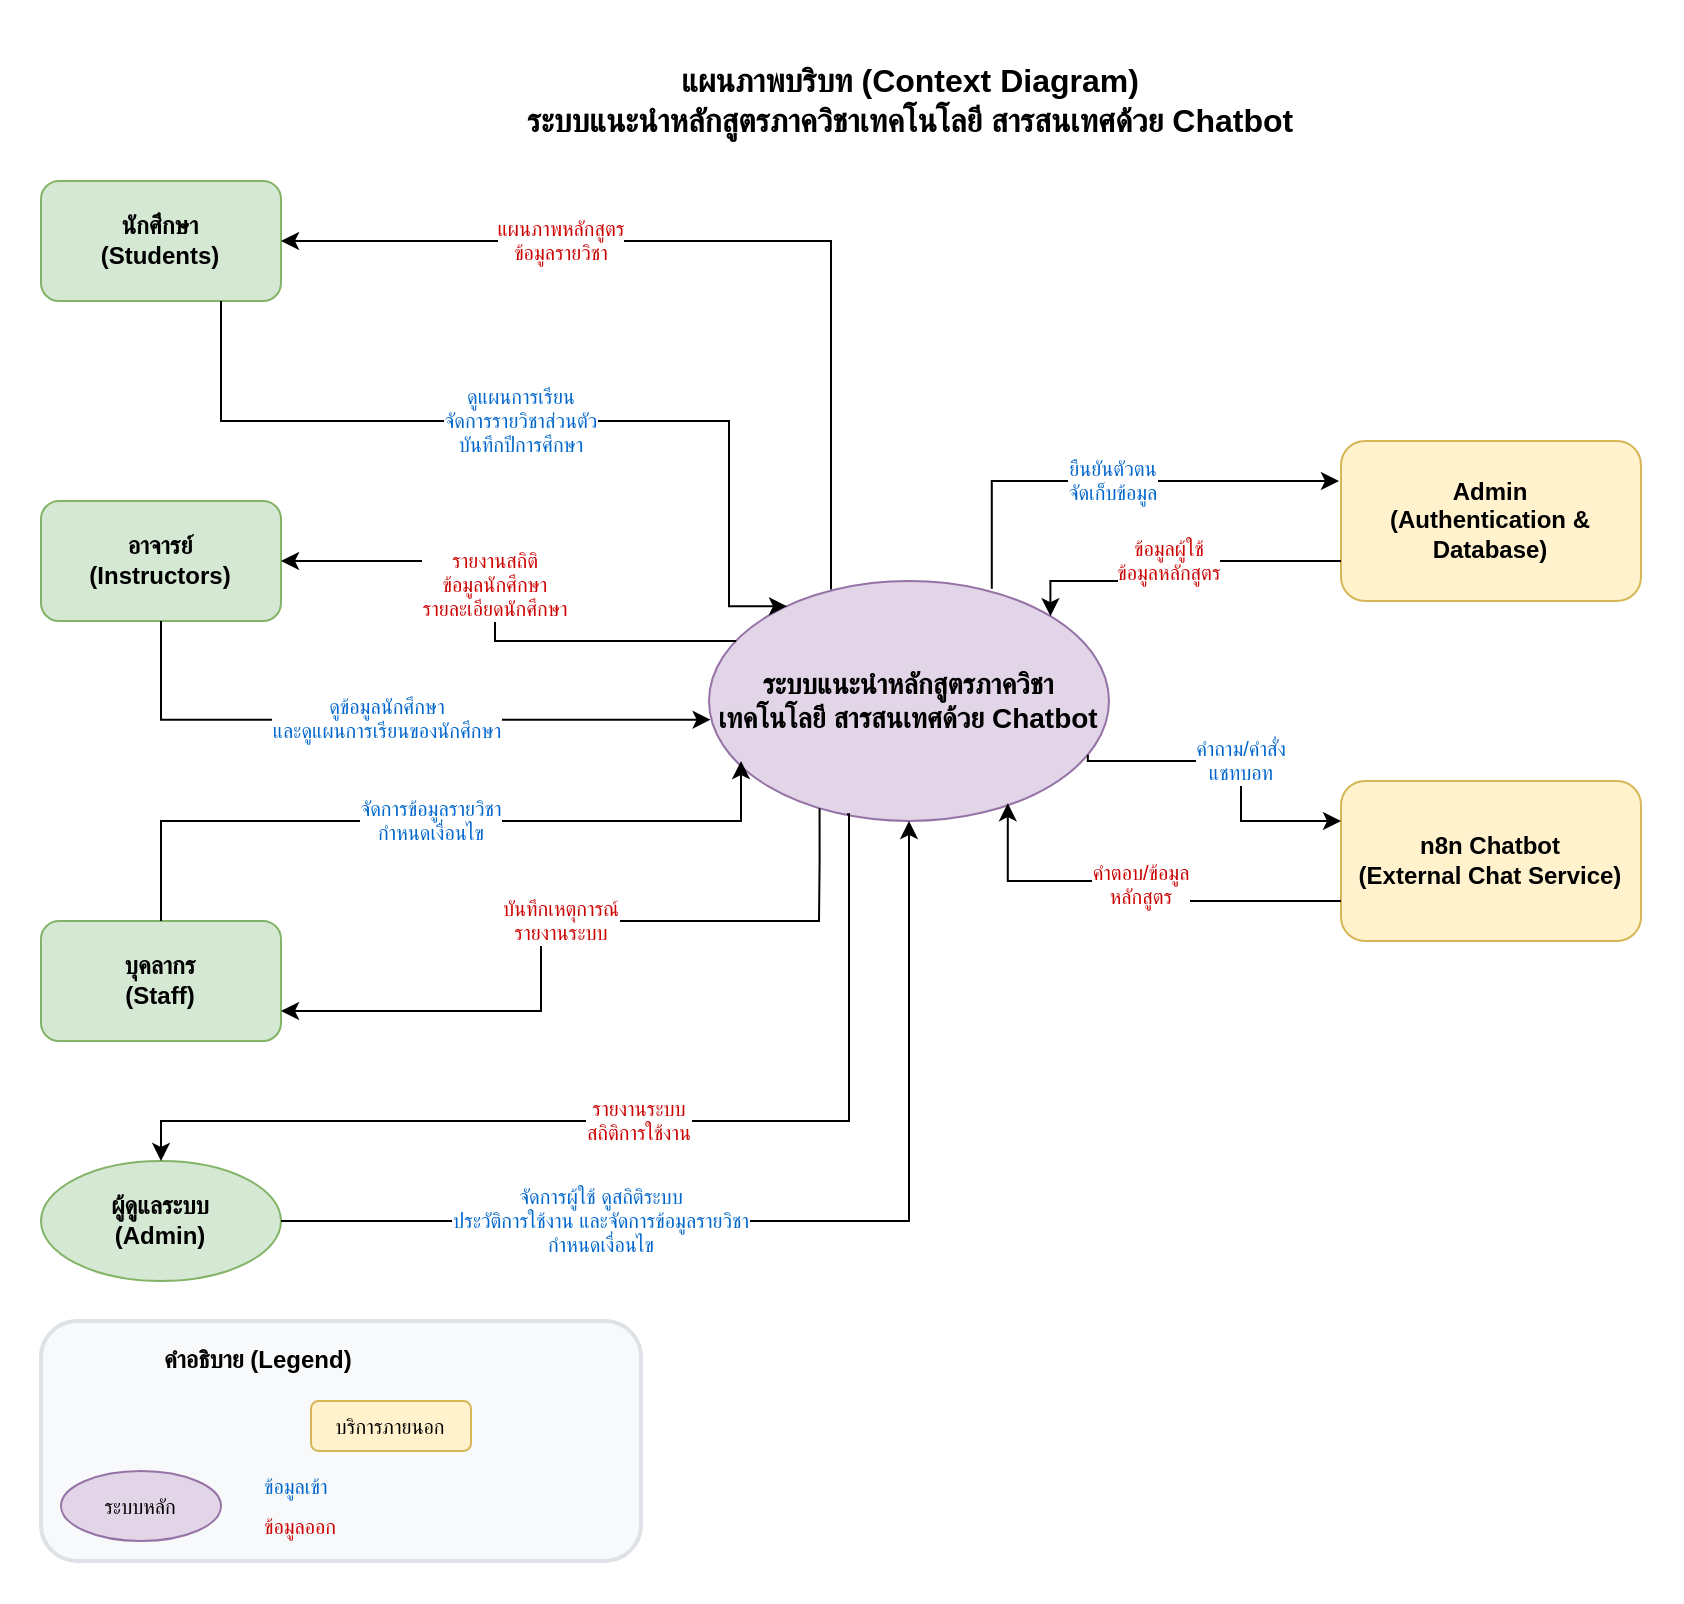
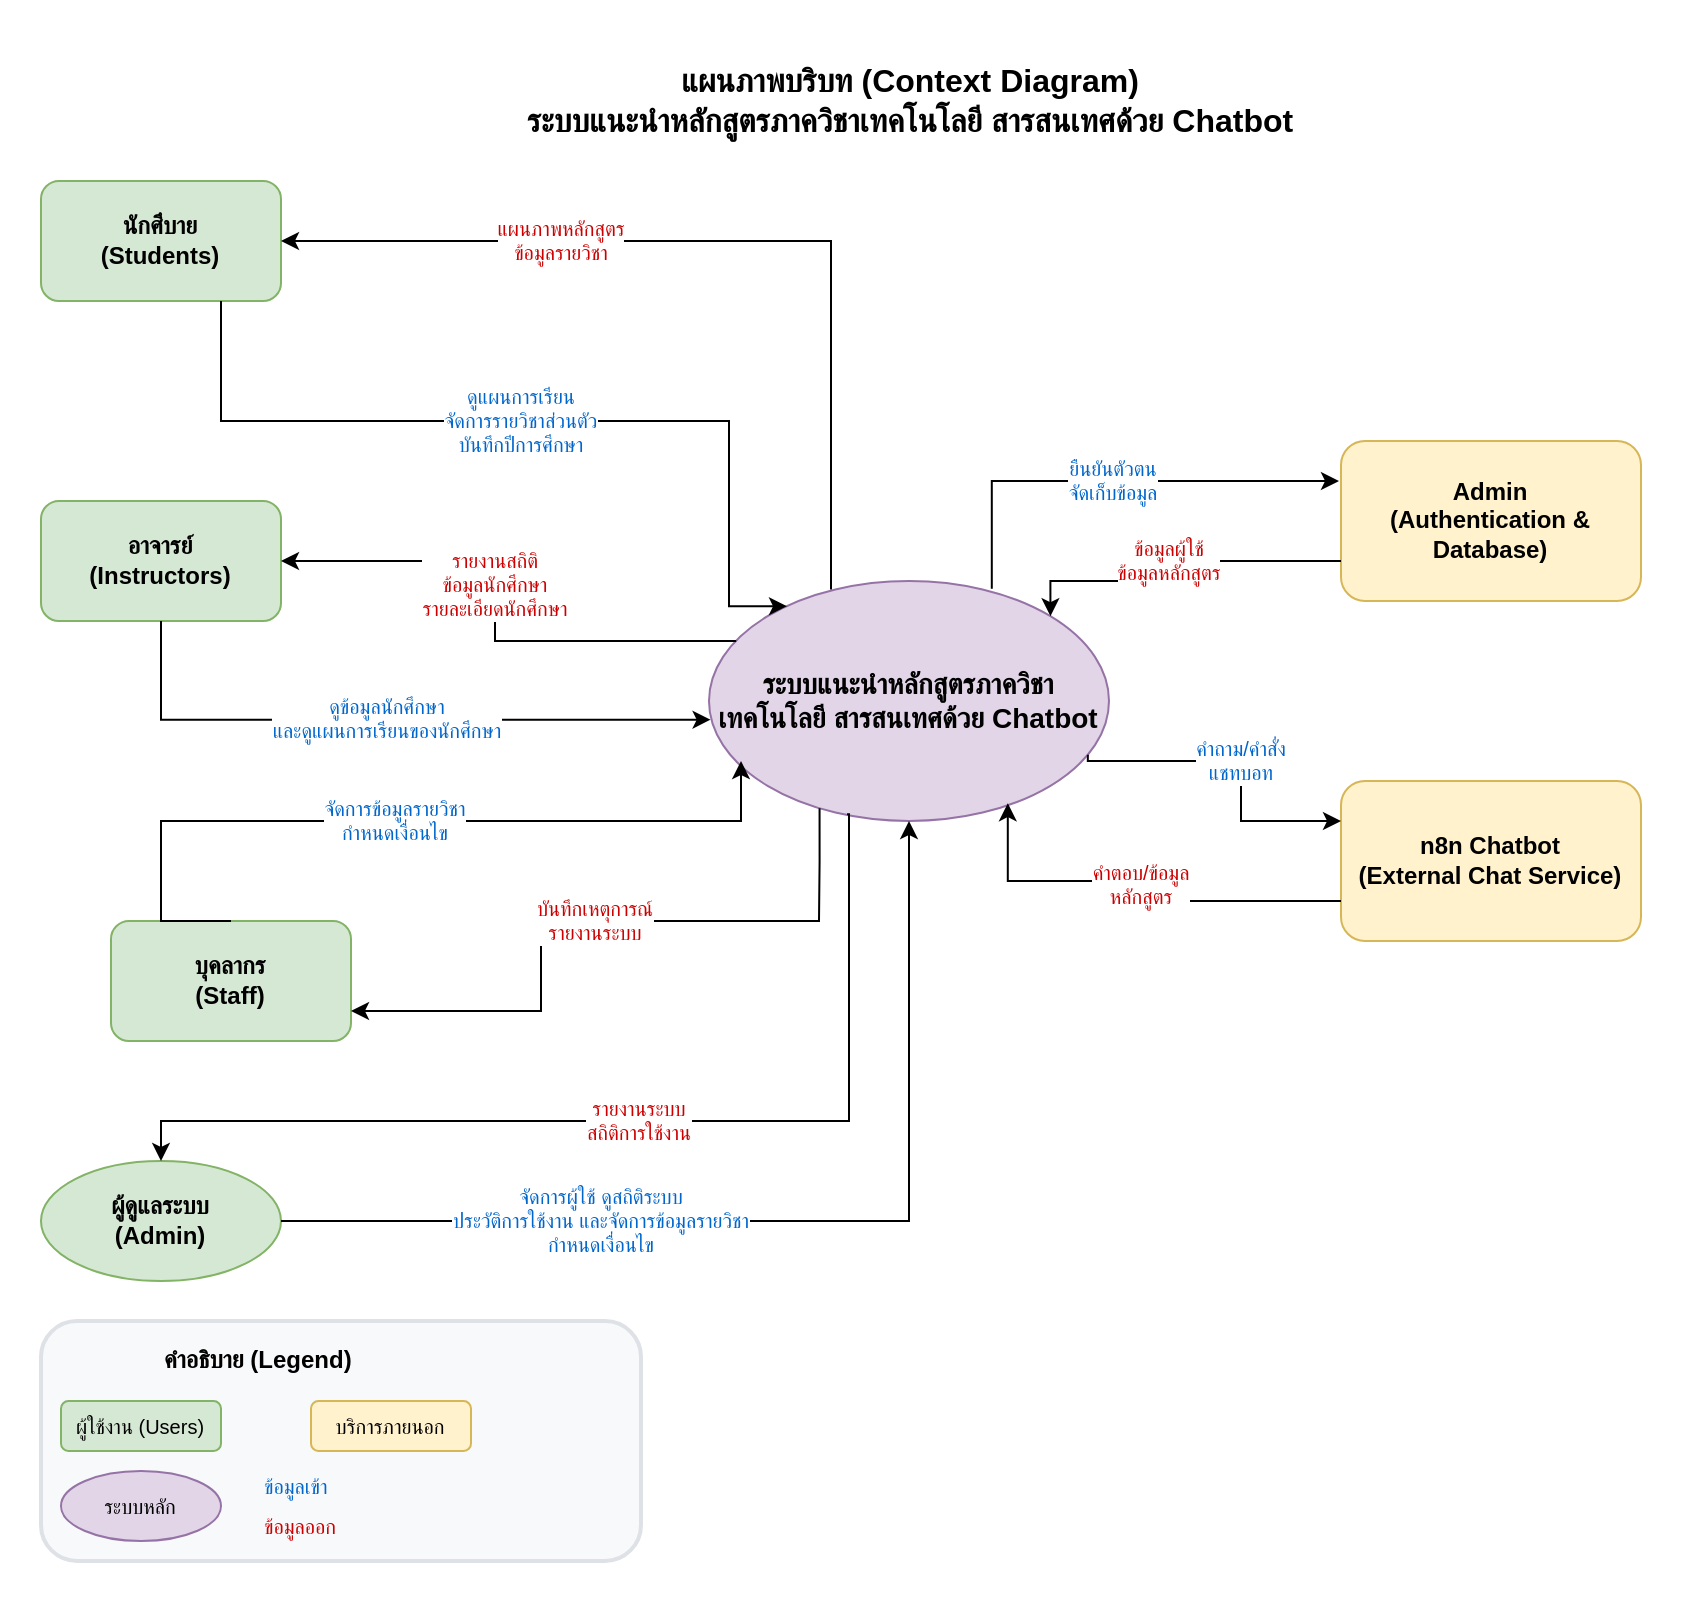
node "นักศึกษา (Students)": label "นักศึกษา (Students)" -> "นักศึบาย (Students)"
node "บุคลากร (Staff)": moved (161, 981) -> (231, 981)
node "ผู้ใช้งาน (Users)": added
